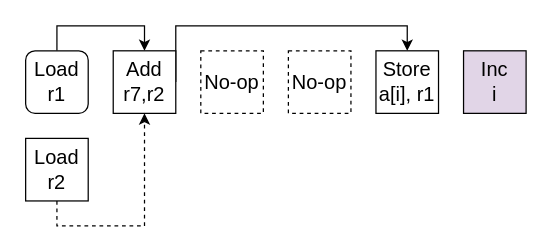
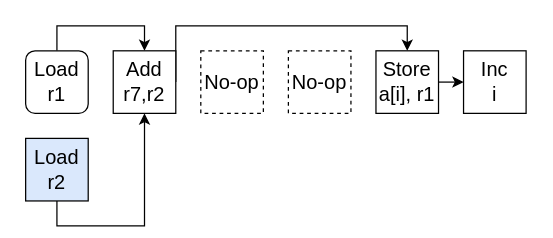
edge "Store a[i], r1" -> "Inc i": added
node "Inc i": fillcolor #e1d5e7 -> #ffffff
node "Load r2": fillcolor #ffffff -> #dae8fc
edge "Load r2" -> "Add r7,r2": style dashed -> solid
